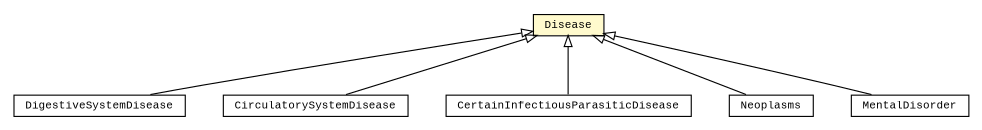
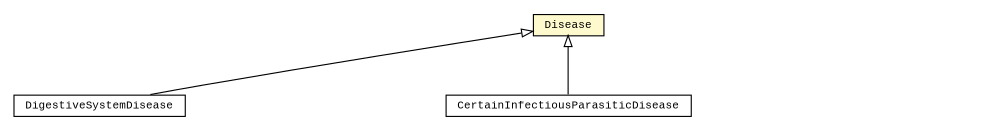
node "CirculatorySystemDisease": removed
node "Neoplasms": removed
node "MentalDisorder": removed
